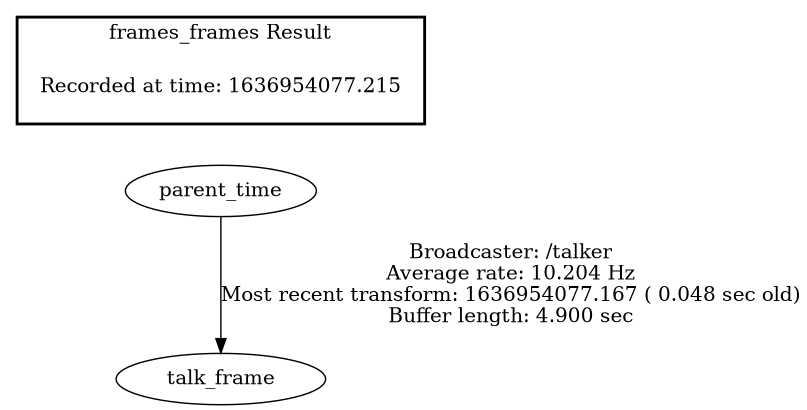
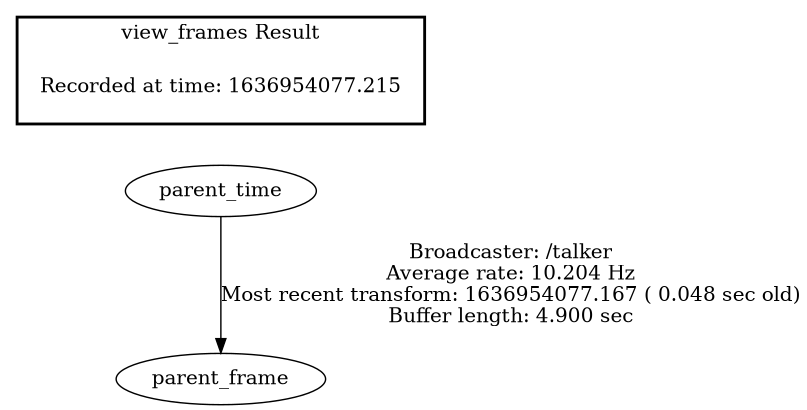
cluster "frames_frames Result": label "frames_frames Result" -> "view_frames Result"
node "talk_frame": label "talk_frame" -> "parent_frame"
